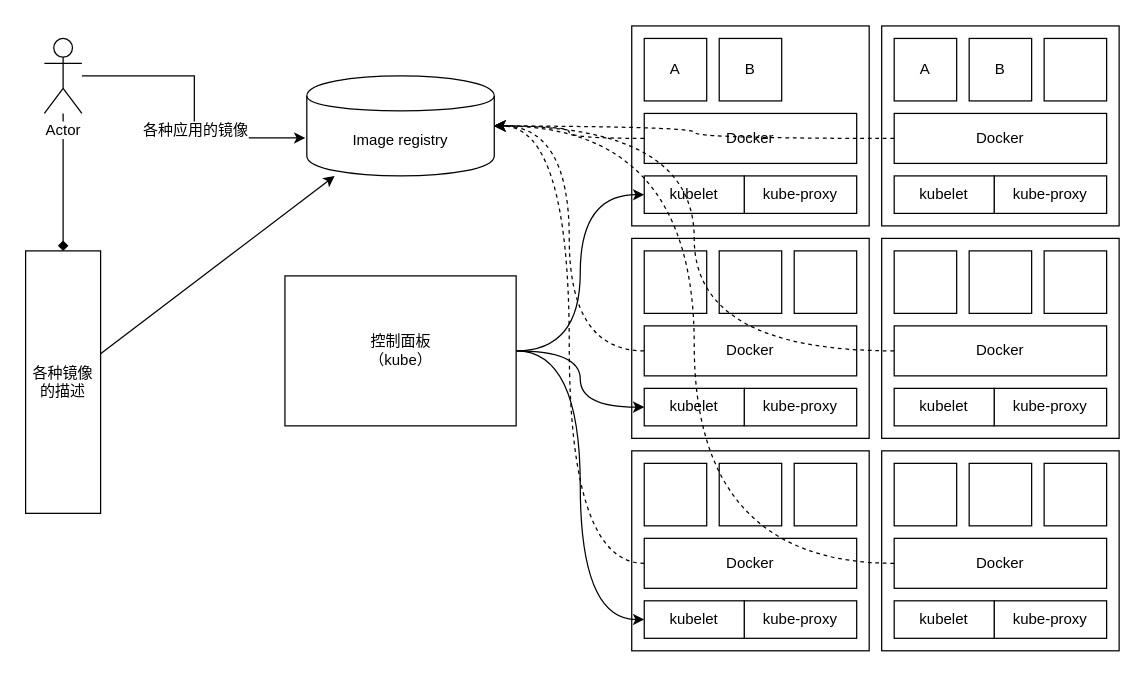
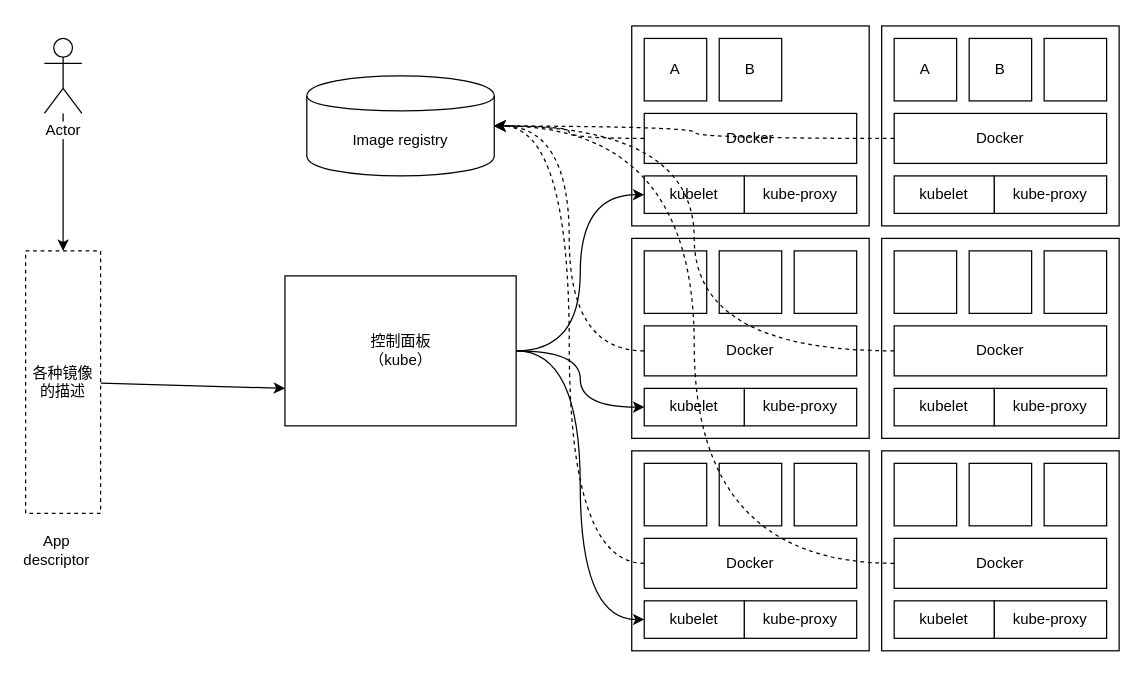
edge "Actor" -> "Image registry": removed, label "各种应用的镜像"
edge "Actor" -> "各种镜像的描述": arrowhead diamond -> classic
edge "各种镜像的描述" -> "Image registry": now "各种镜像的描述" -> "控制面板 （kube）"
node "各种镜像的描述": style solid -> dashed
node "App descriptor": added
